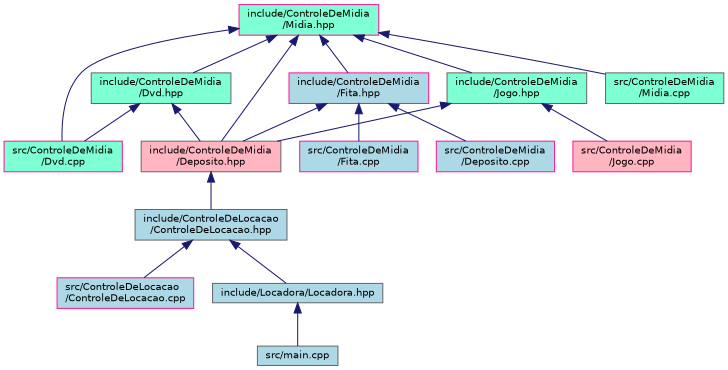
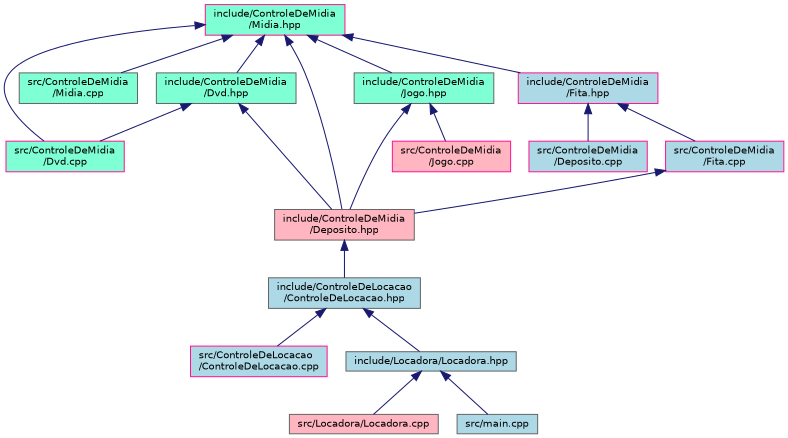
edge "include/ControleDeMidia /Deposito.hpp" -> "include/ControleDeMidia /Fita.hpp": now "include/ControleDeMidia /Deposito.hpp" -> "src/ControleDeMidia /Fita.cpp"
node "src/Locadora/Locadora.cpp": added
